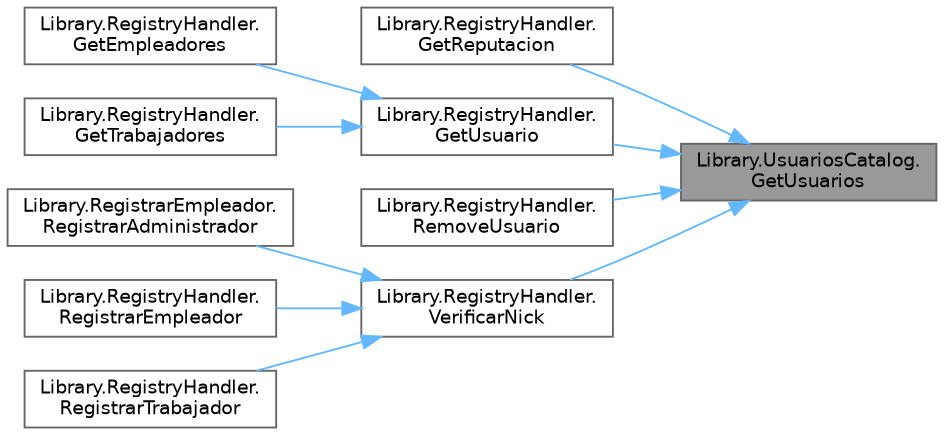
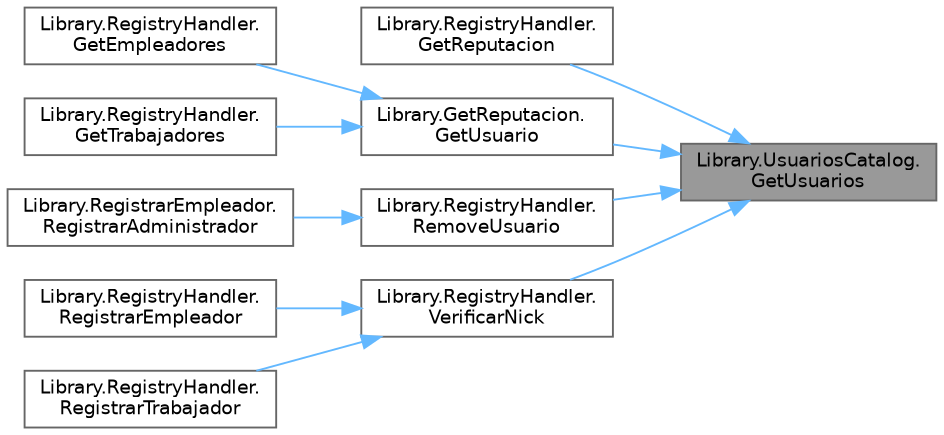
node "Library.RegistryHandler. GetUsuario": label "Library.RegistryHandler. GetUsuario" -> "Library.GetReputacion. GetUsuario"
edge "Library.RegistrarEmpleador. RegistrarAdministrador" -> "Library.RegistryHandler. VerificarNick": now "Library.RegistrarEmpleador. RegistrarAdministrador" -> "Library.RegistryHandler. RemoveUsuario"
